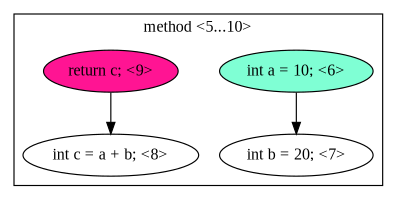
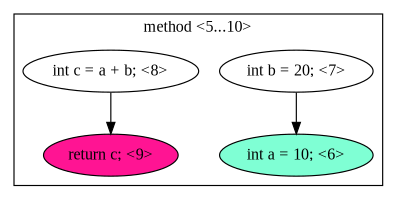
edge "return c; <9>" -> "int c = a + b; <8>": reversed
edge "int a = 10; <6>" -> "int b = 20; <7>": reversed
